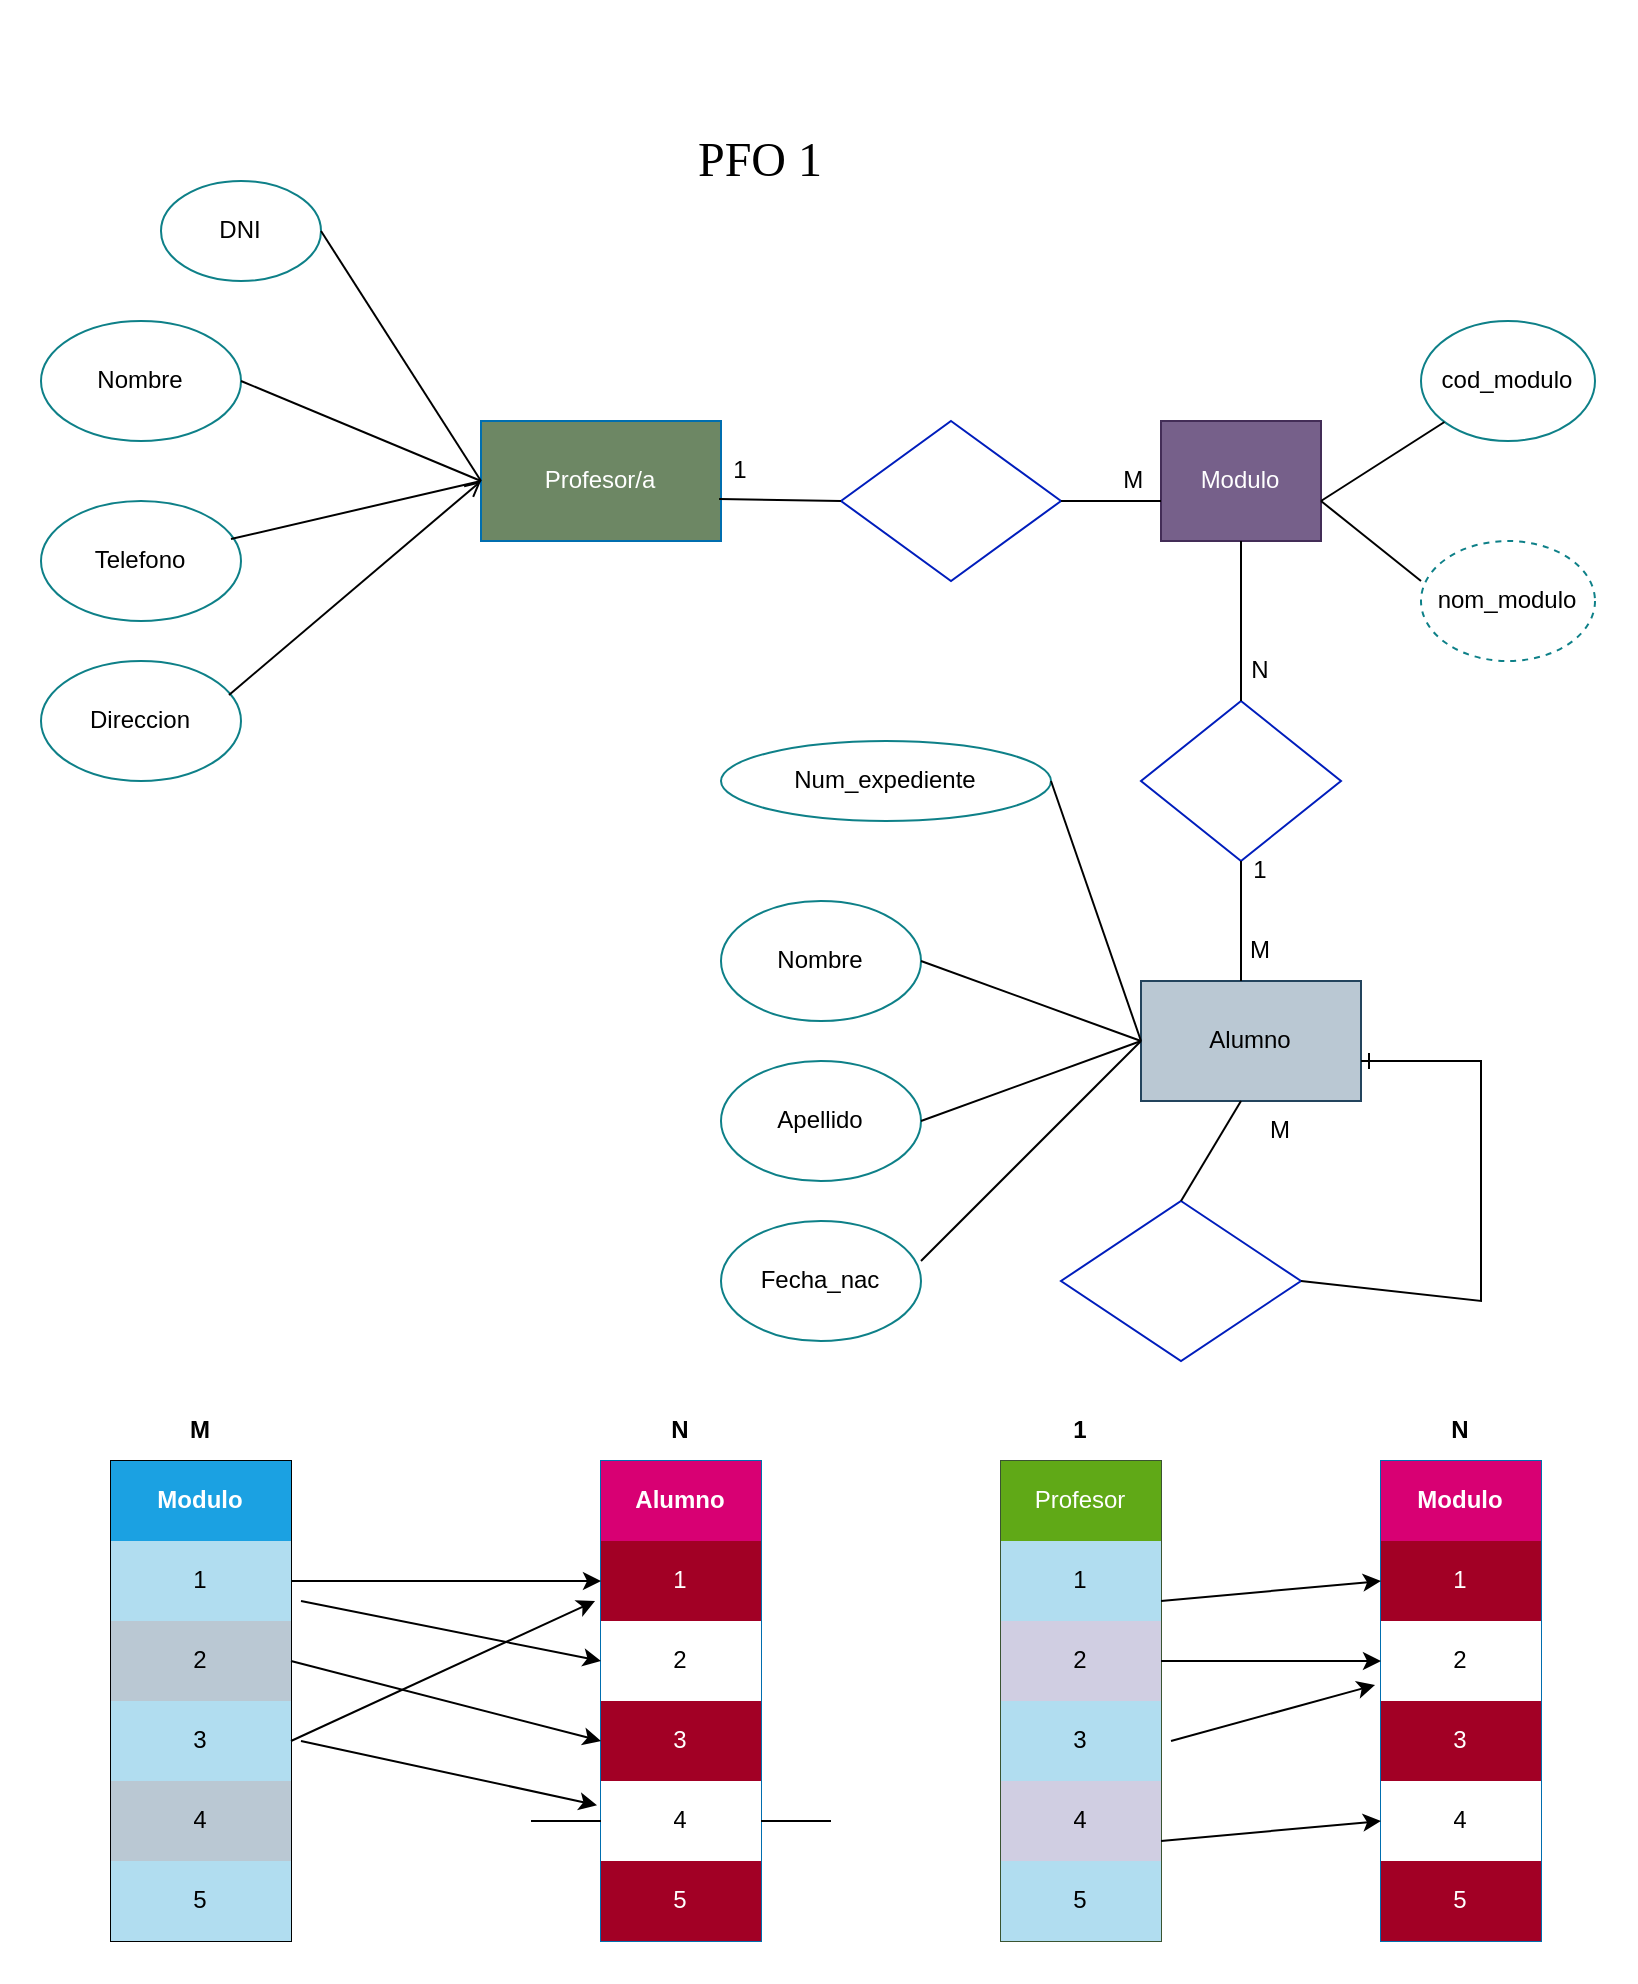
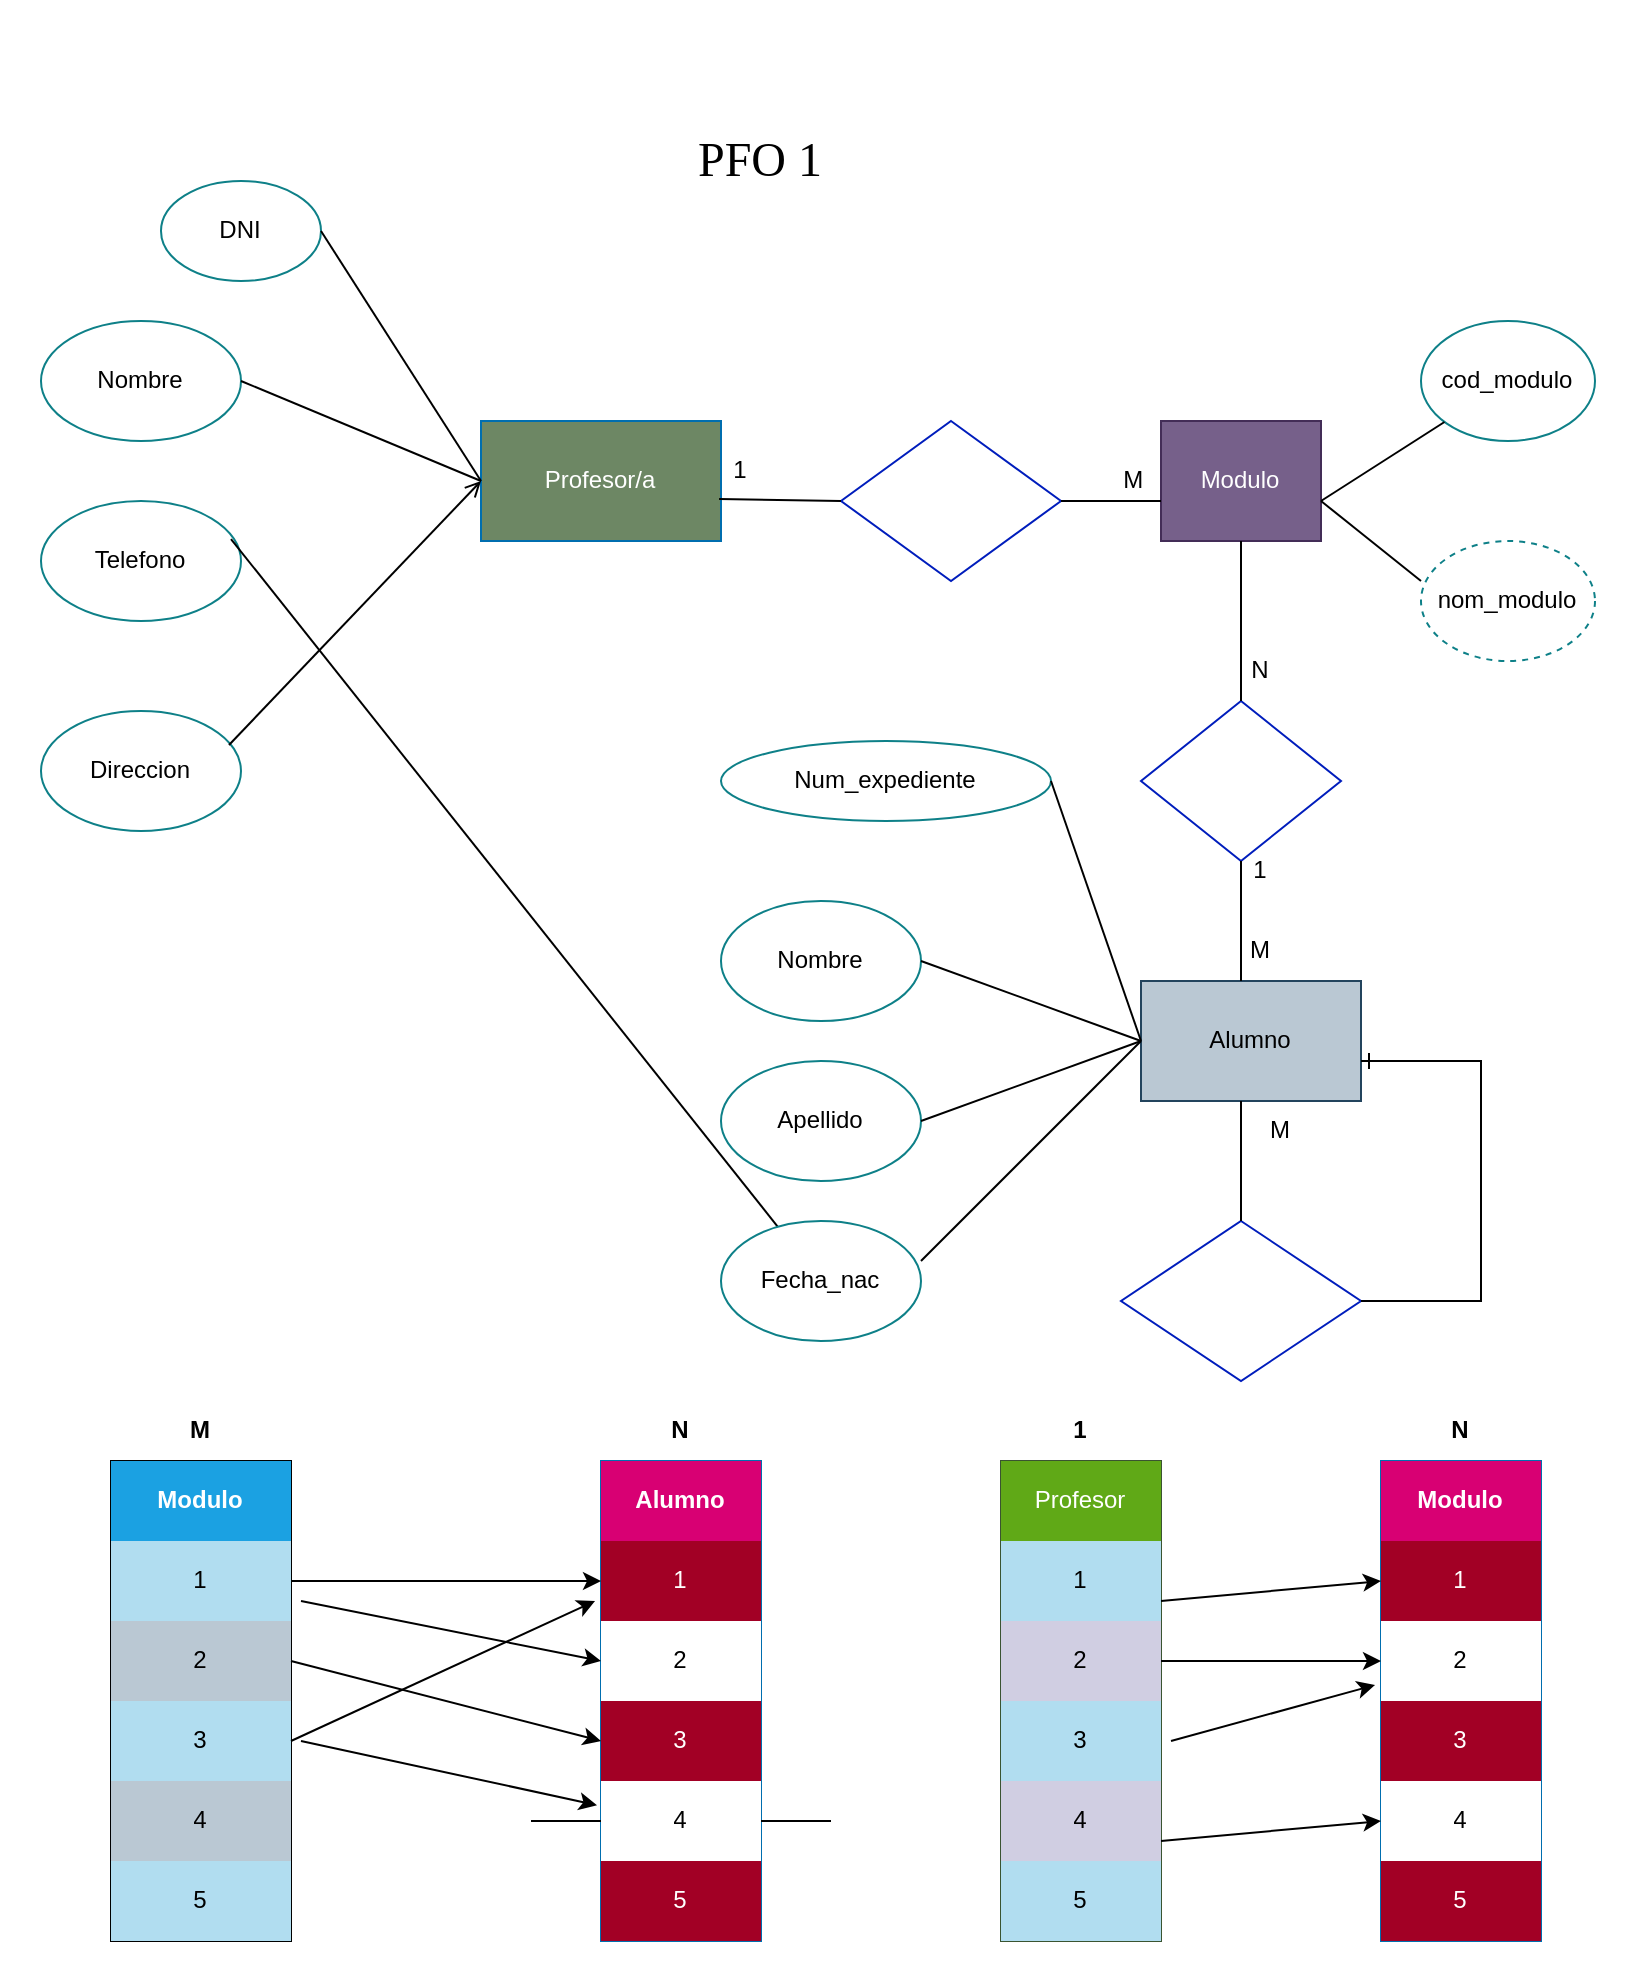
edge "Profesor/a" -- "Telefono": now "Fecha_nac" -- "Telefono"
node "Direccion": moved (141, 721) -> (141, 771)
node "Delegado": moved (1181, 1281) -> (1241, 1301)
